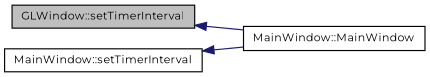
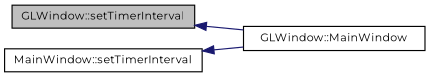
node "MainWindow::MainWindow": label "MainWindow::MainWindow" -> "GLWindow::MainWindow"
